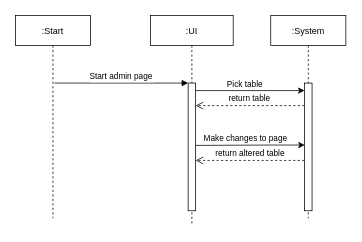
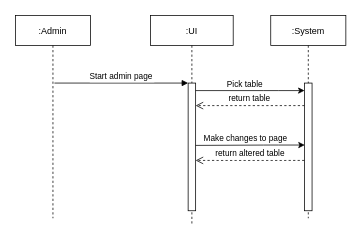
node ":Start": label ":Start" -> ":Admin"
